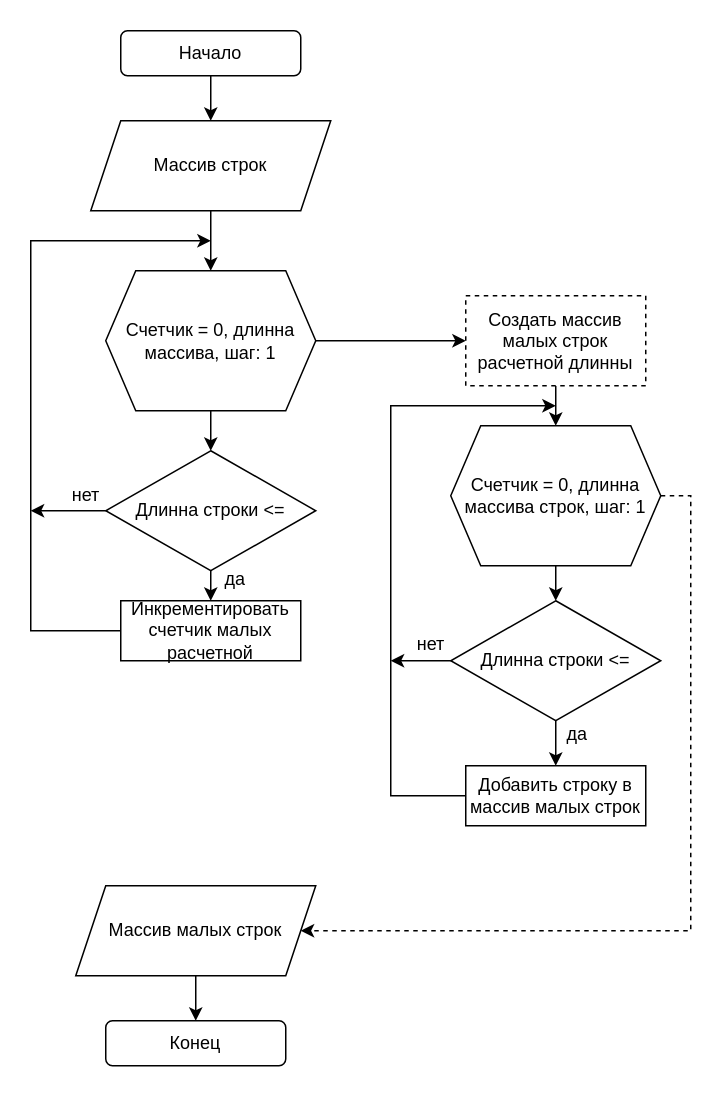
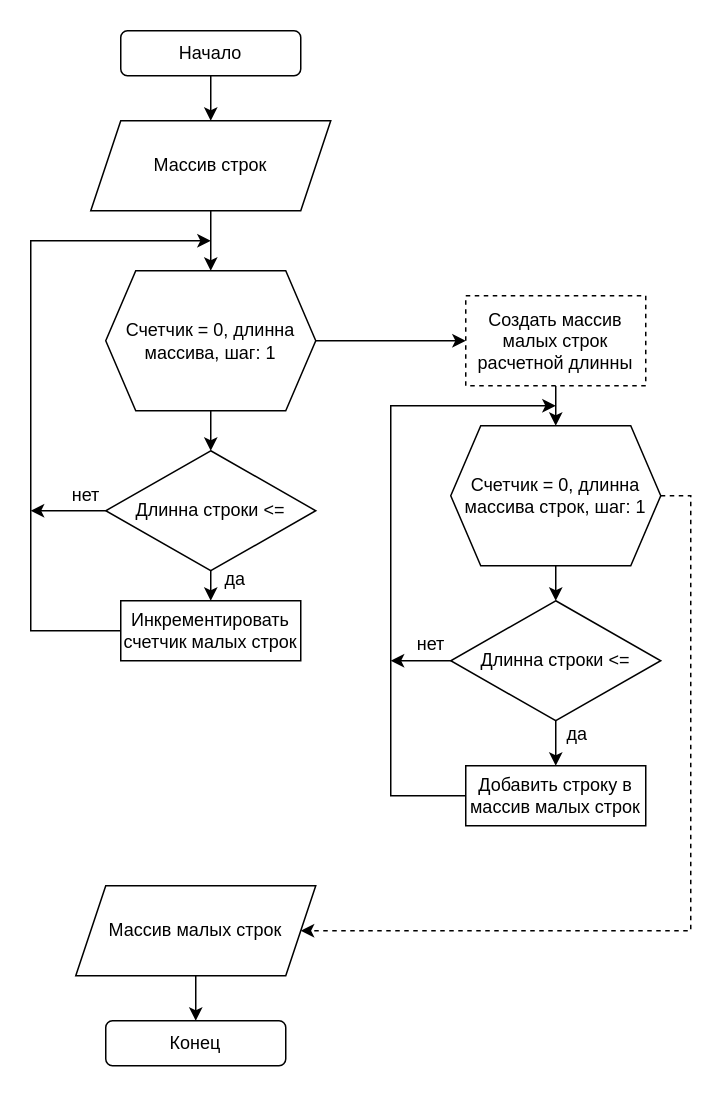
node "Инкрементировать счетчик малых расчетной": label "Инкрементировать счетчик малых расчетной" -> "Инкрементировать счетчик малых строк"
